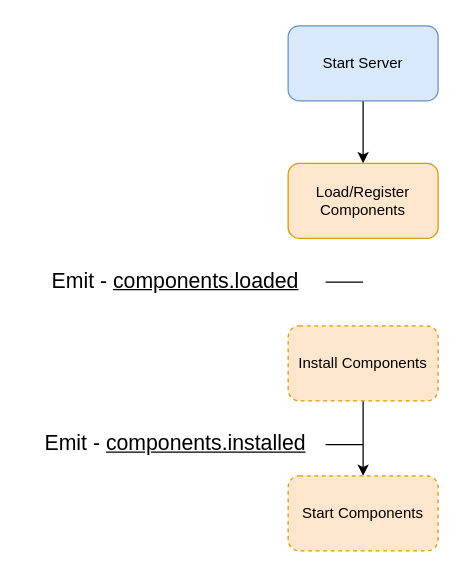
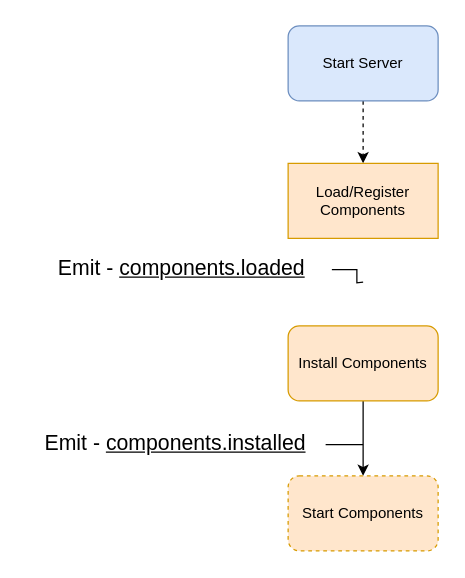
edge "Start Server" -> "Load/Register Components": style solid -> dashed
node "Load/Register Components": shape rounded rectangle -> rectangle
node "Emit - components.loaded": moved (176, 282) -> (182, 269)
node "Install Components": style dashed -> solid
